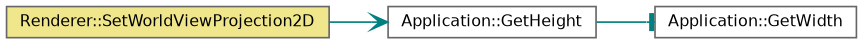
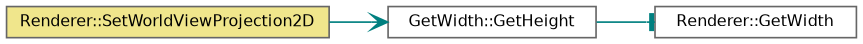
node "Application::GetHeight": label "Application::GetHeight" -> "GetWidth::GetHeight"
node "Application::GetWidth": label "Application::GetWidth" -> "Renderer::GetWidth"
